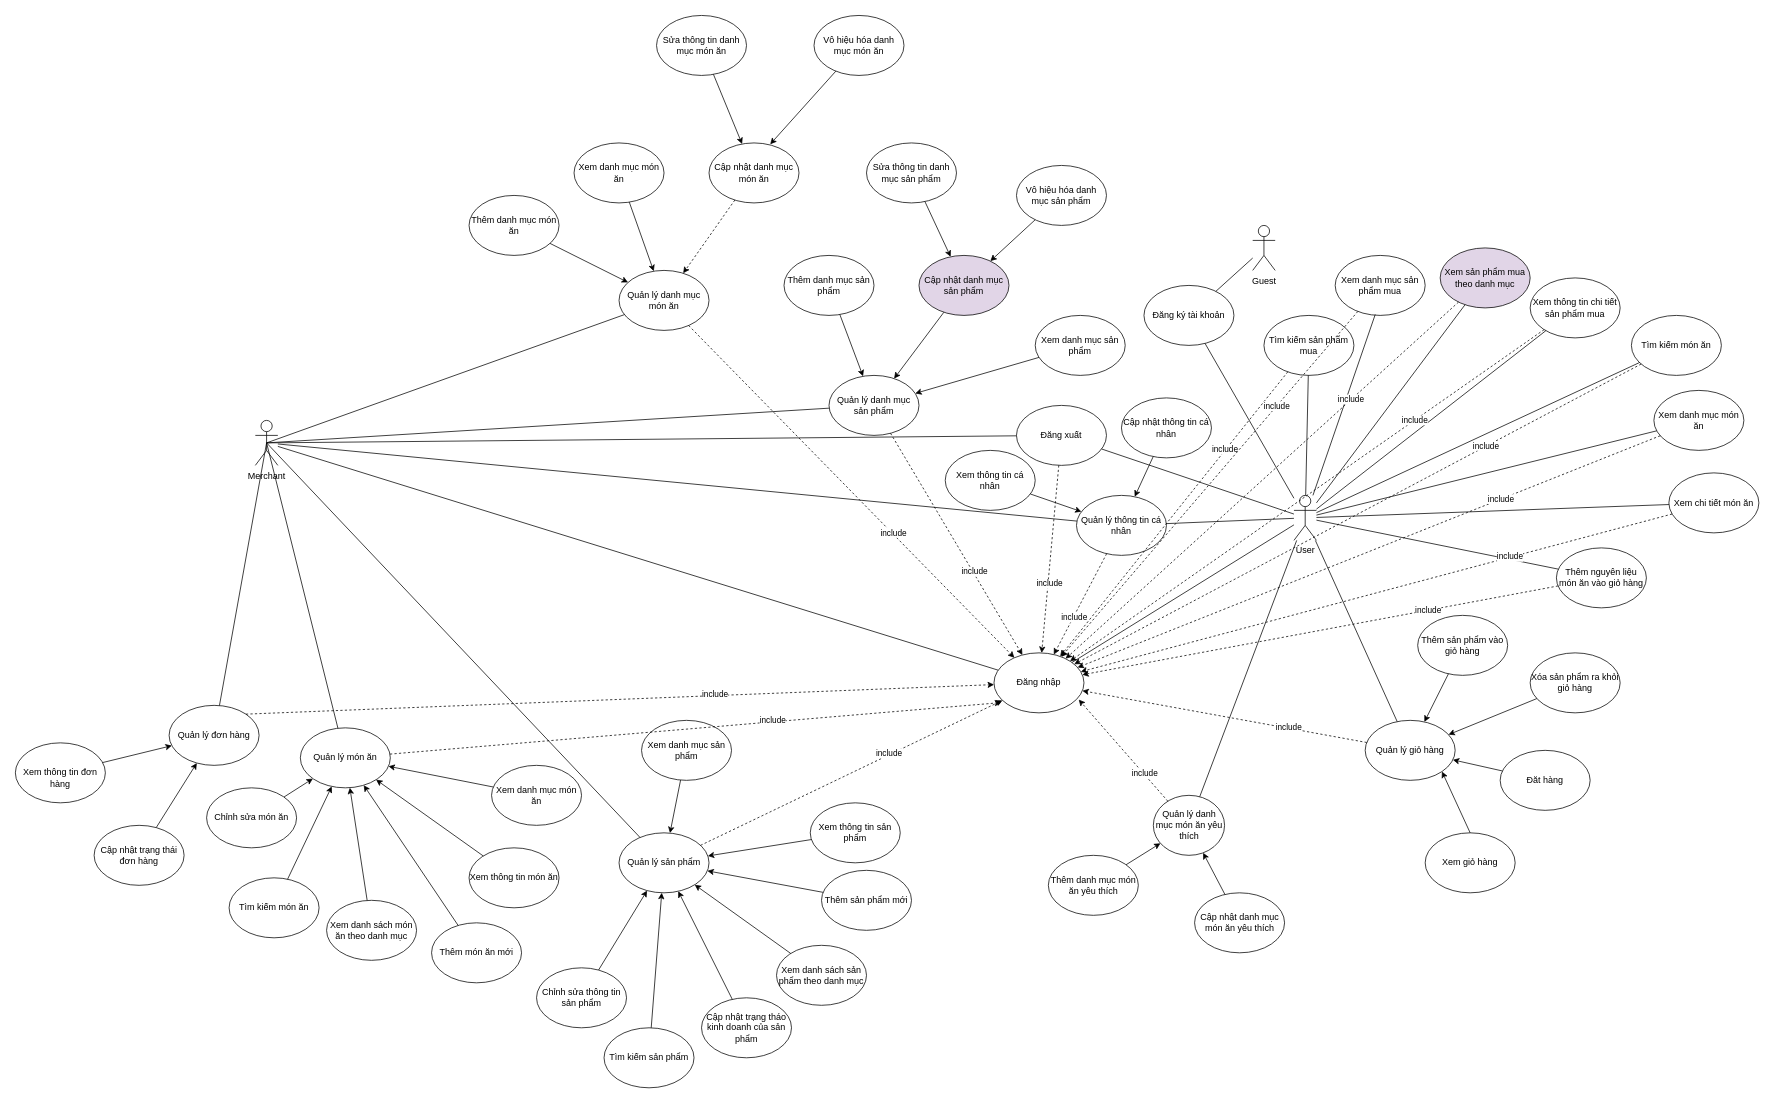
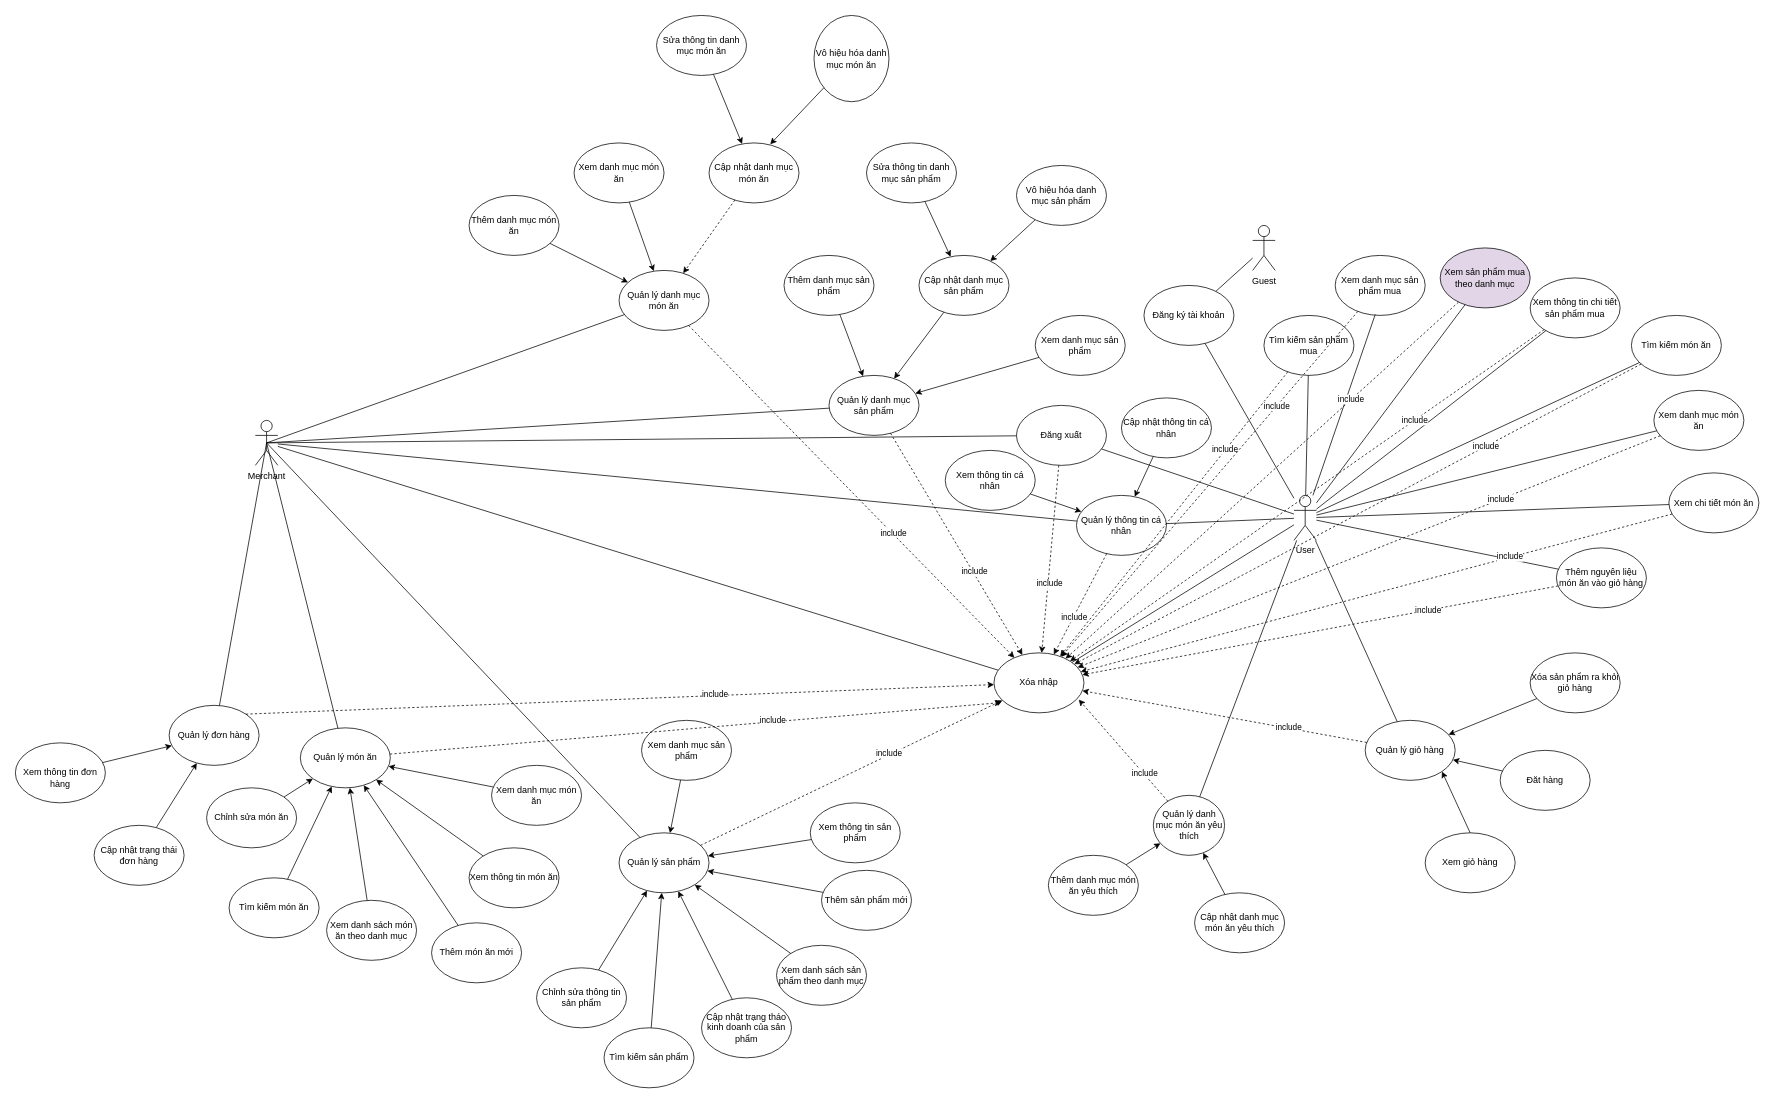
node "Vô hiệu hóa danh mục món ăn": size 90x60 -> 75x86
node "Cập nhật danh mục sản phẩm": fillcolor #e1d5e7 -> #ffffff
node "Thêm sản phẩm vào giỏ hàng": removed
node "Đăng nhập": label "Đăng nhập" -> "Xóa nhập"
edge "Thêm sản phẩm vào giỏ hàng" -> "Quản lý giỏ hàng": removed
